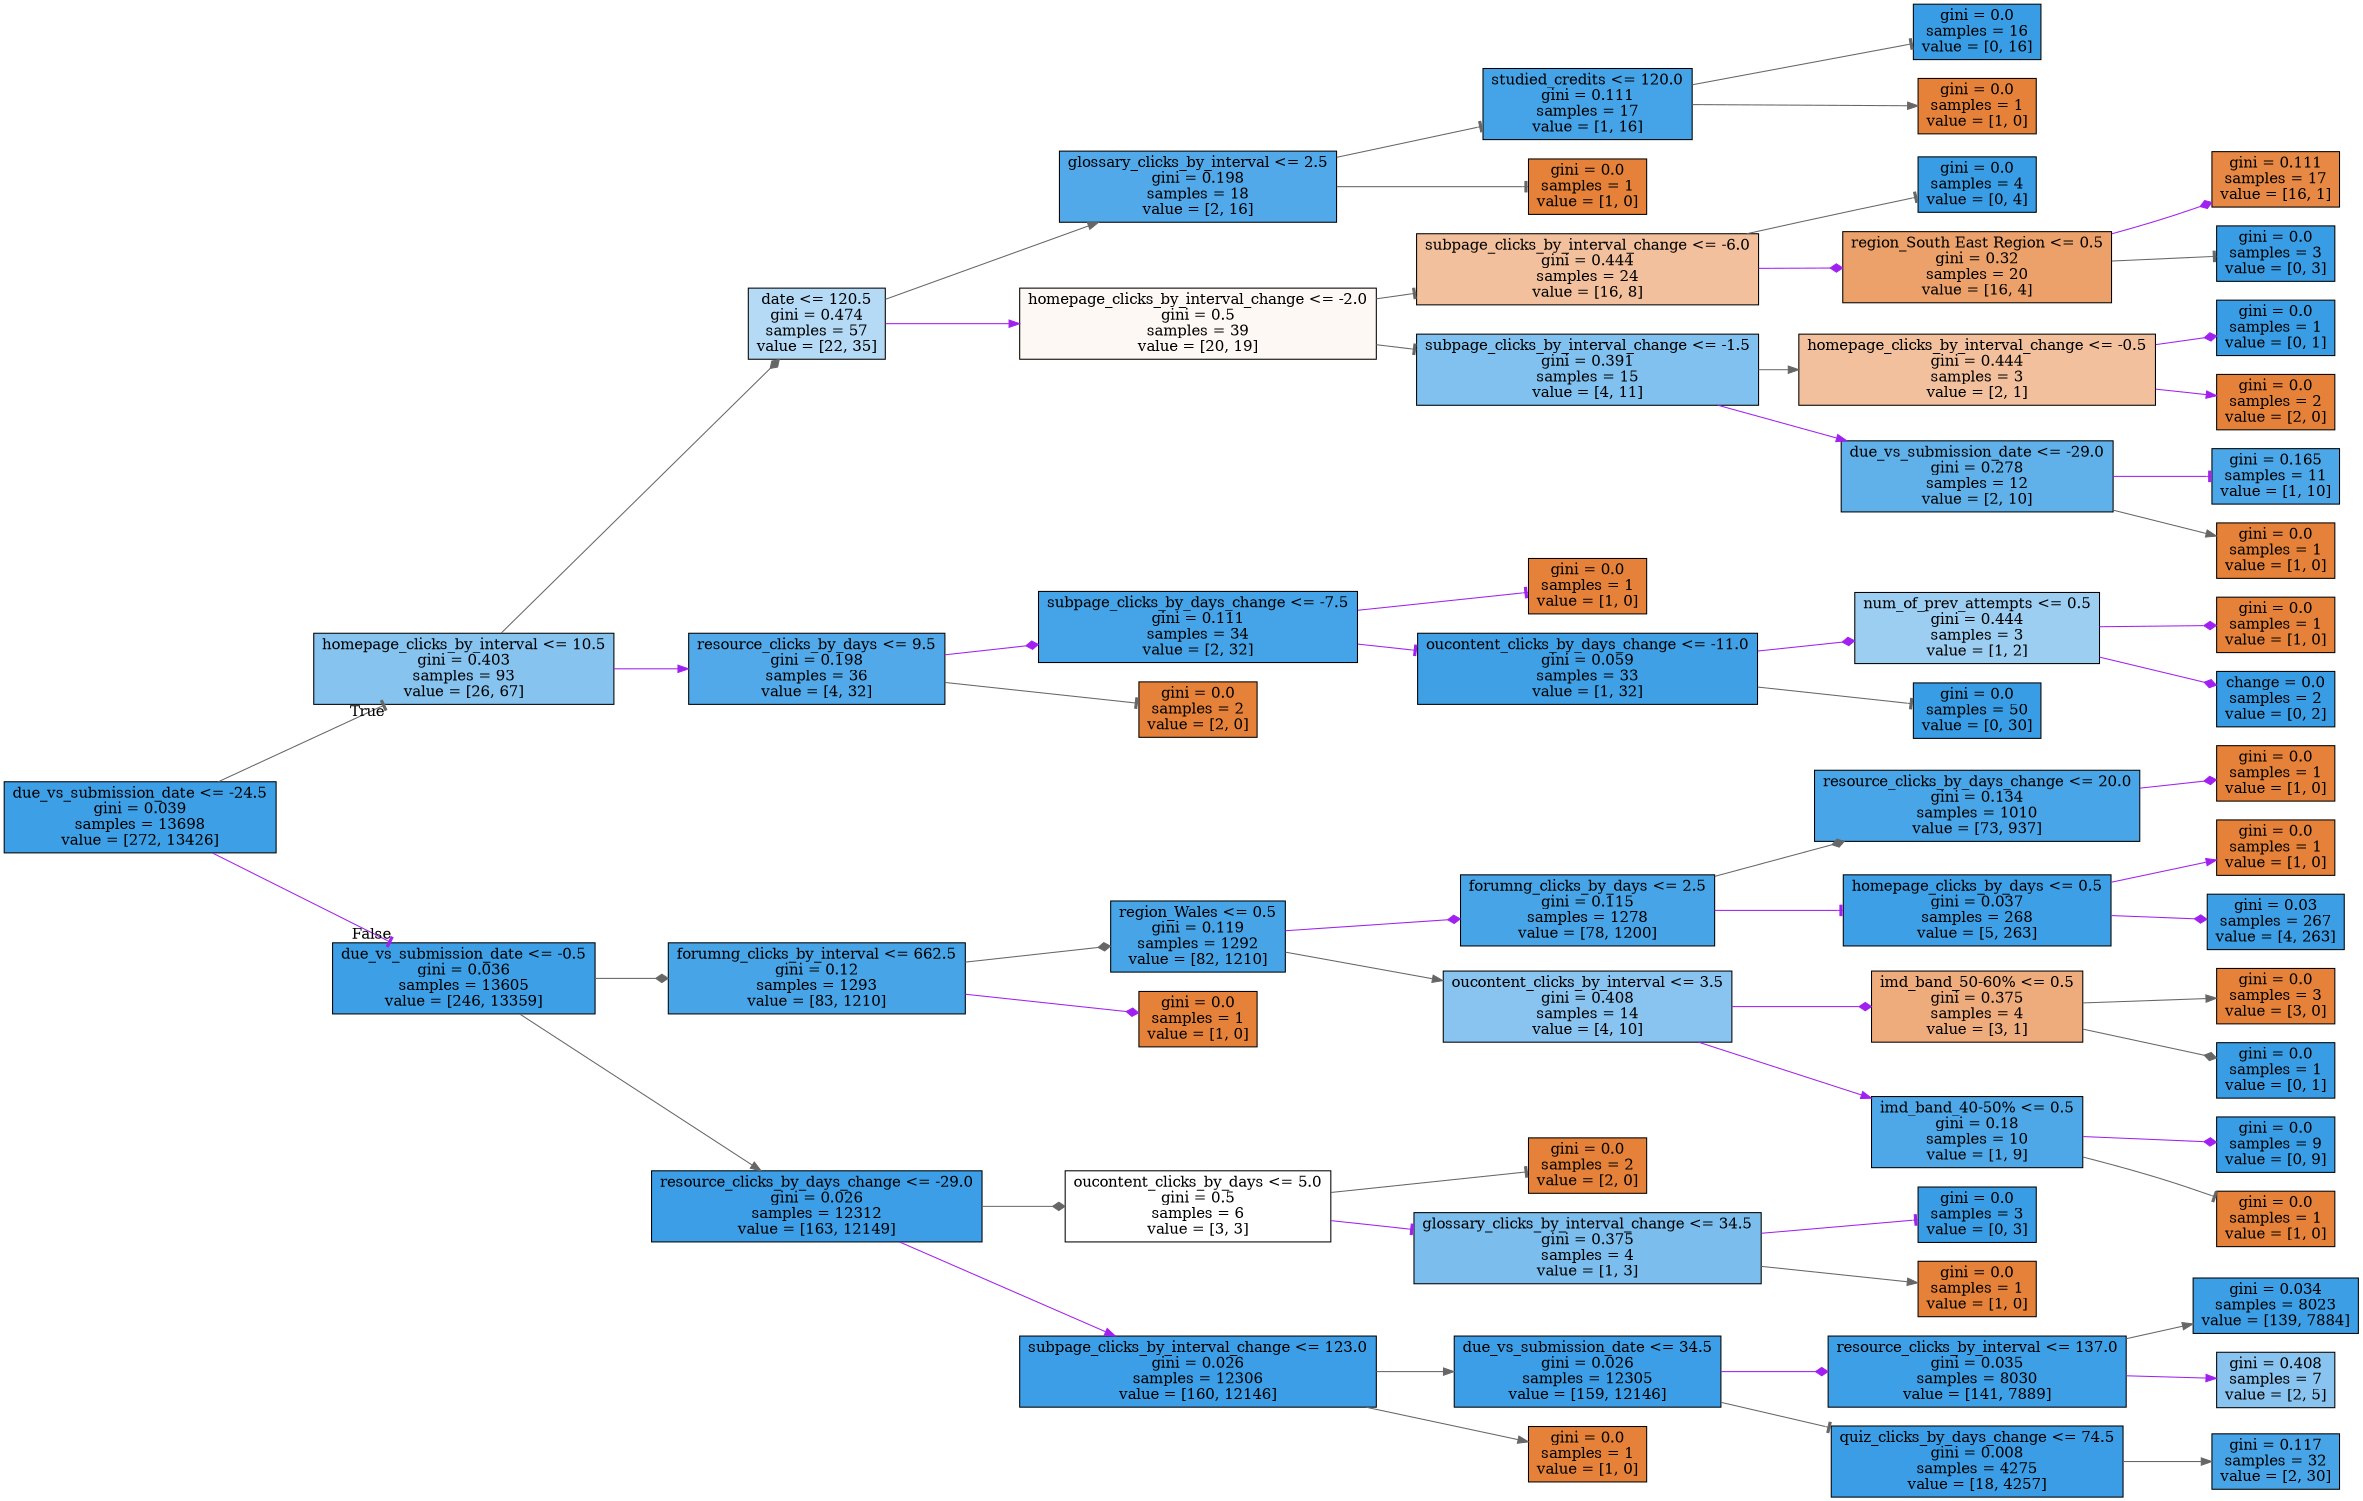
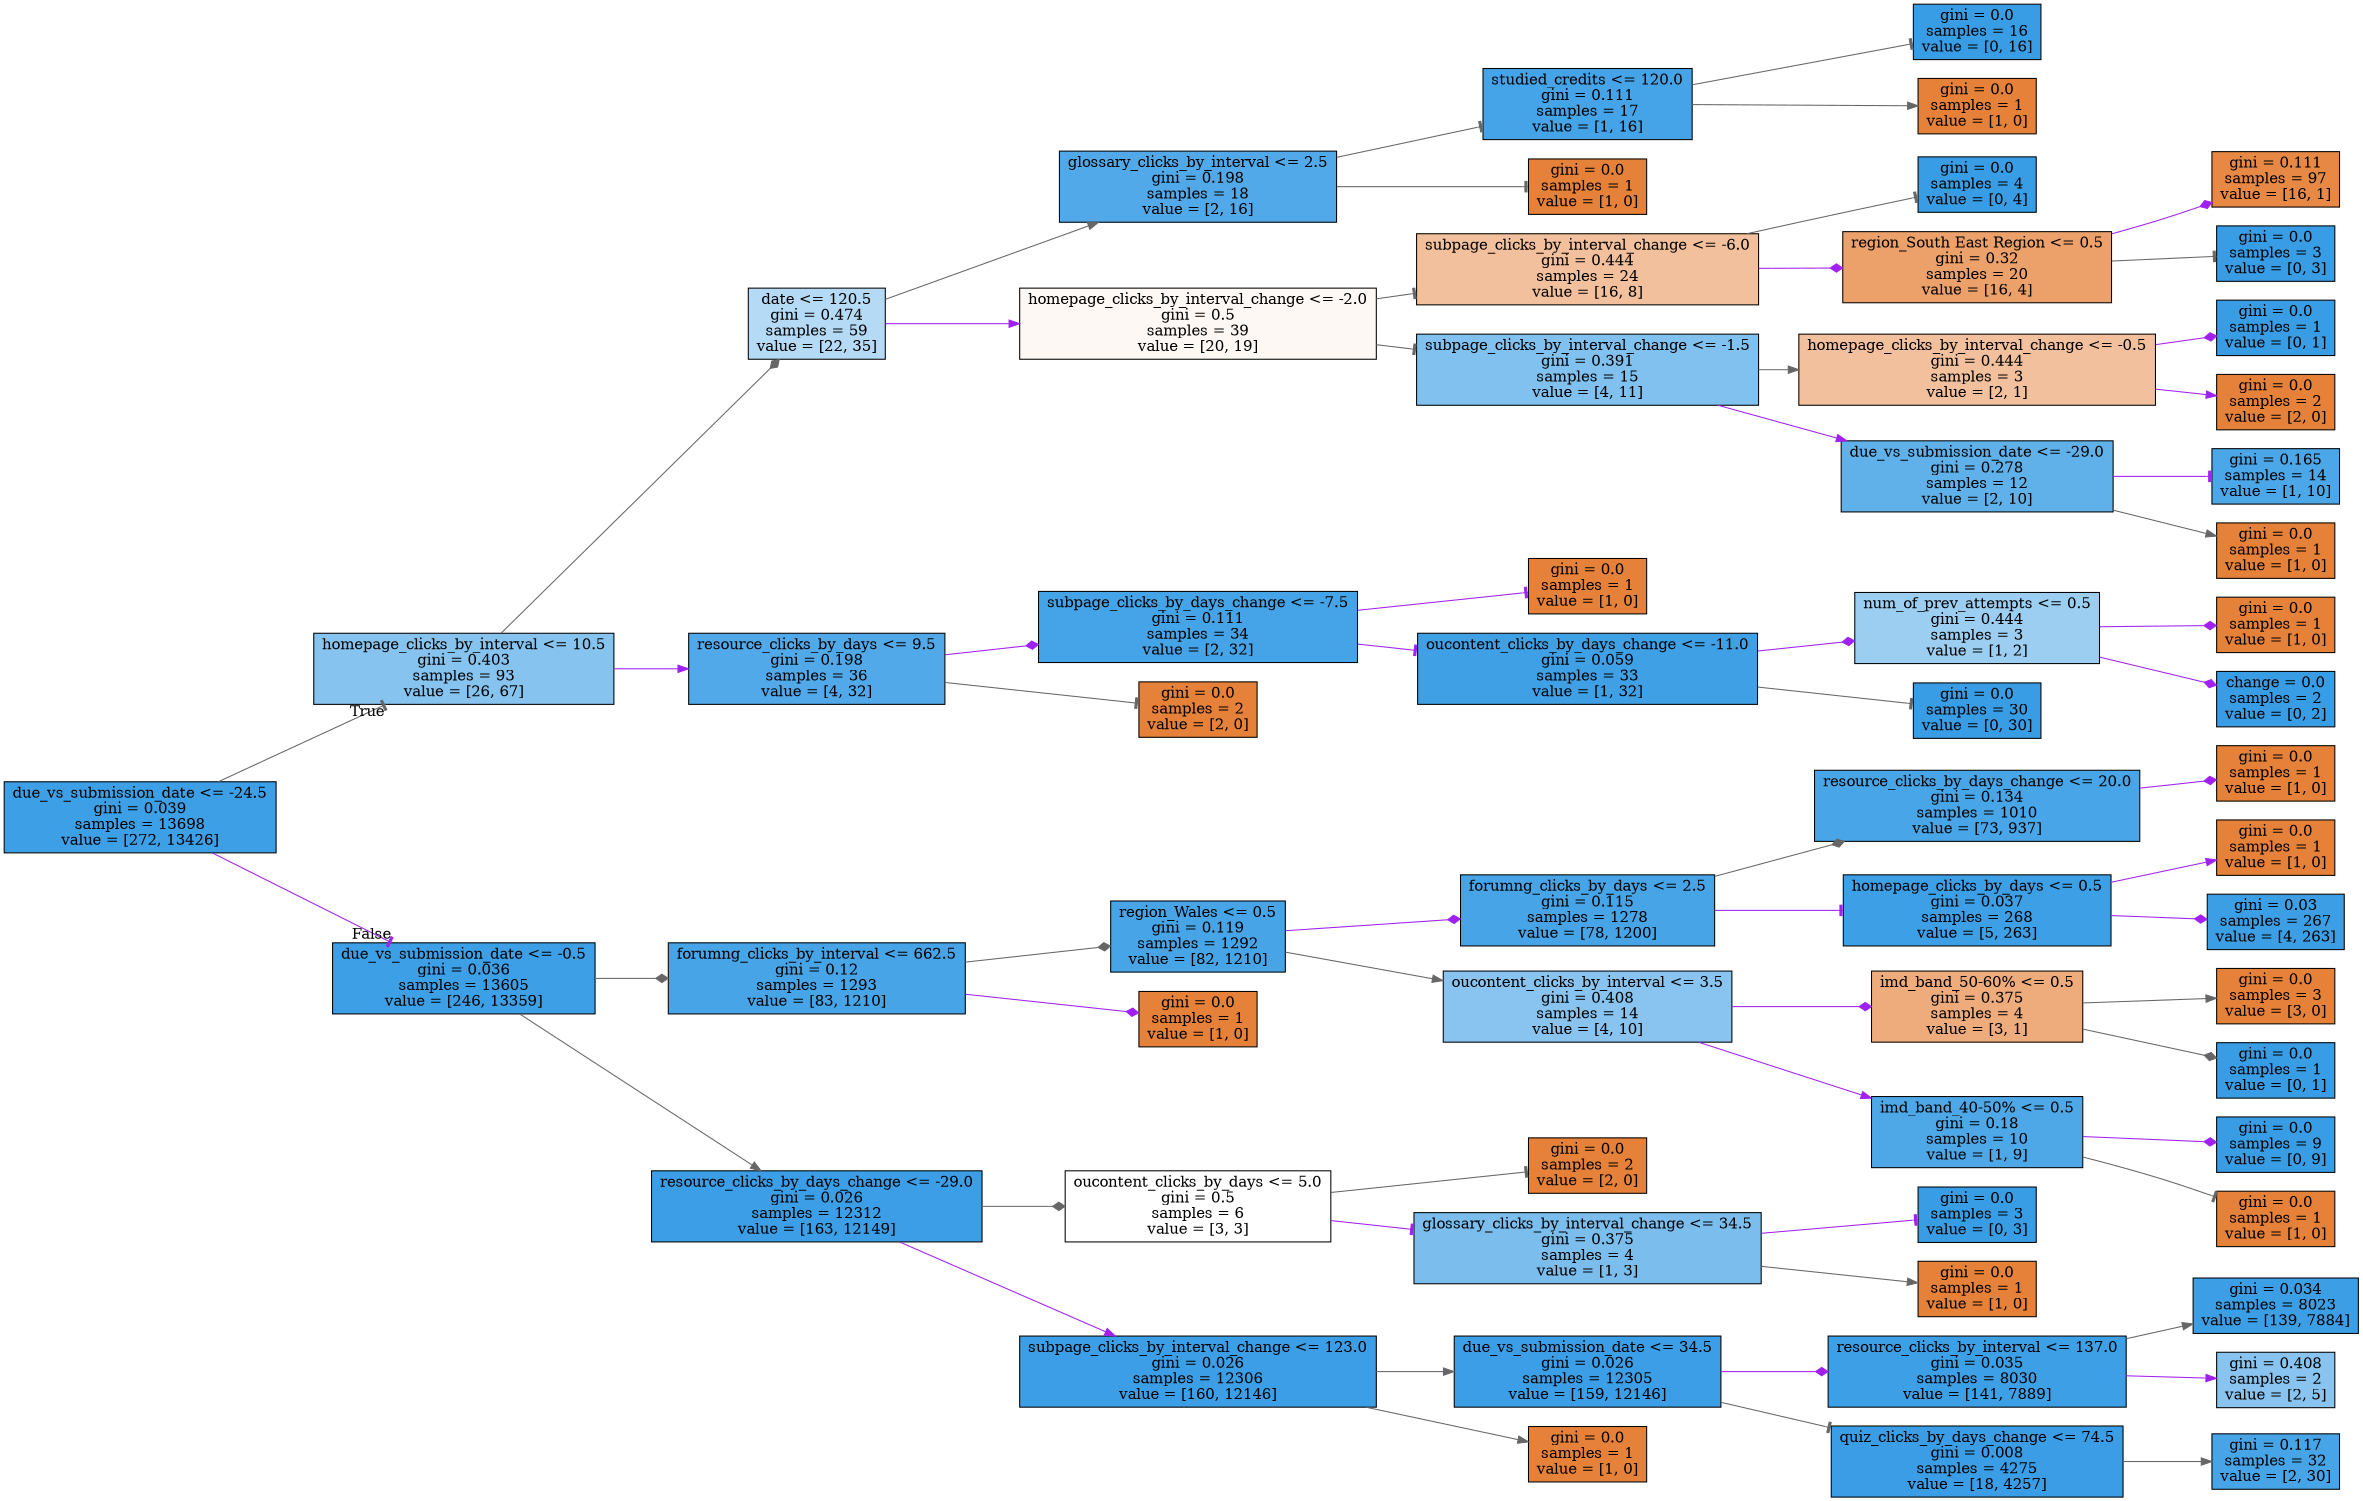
node "gini = 0.111 samples = 17 value = [16, 1]": label "gini = 0.111 samples = 17 value = [16, 1]" -> "gini = 0.111 samples = 97 value = [16, 1]"
node "date <= 120.5 gini = 0.474 samples = 57 value = [22, 35]": label "date <= 120.5 gini = 0.474 samples = 57 value = [22, 35]" -> "date <= 120.5 gini = 0.474 samples = 59 value = [22, 35]"
node "gini = 0.165 samples = 11 value = [1, 10]": label "gini = 0.165 samples = 11 value = [1, 10]" -> "gini = 0.165 samples = 14 value = [1, 10]"
node "gini = 0.0 samples = 50 value = [0, 30]": label "gini = 0.0 samples = 50 value = [0, 30]" -> "gini = 0.0 samples = 30 value = [0, 30]"
node "gini = 0.408 samples = 7 value = [2, 5]": label "gini = 0.408 samples = 7 value = [2, 5]" -> "gini = 0.408 samples = 2 value = [2, 5]"
